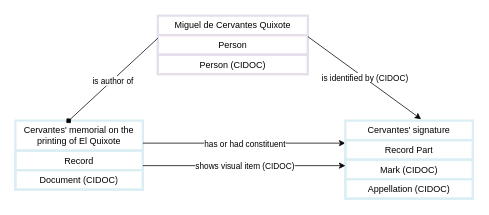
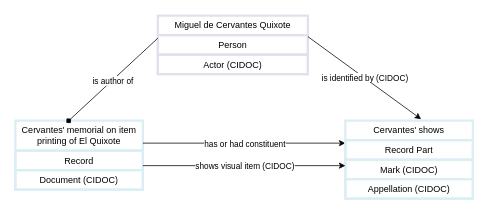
node "Person (CIDOC)": label "Person (CIDOC)" -> "Actor (CIDOC)"
node "Cervantes' signature": label "Cervantes' signature" -> "Cervantes' shows"
node "Cervantes' memorial on the printing of El Quixote": label "Cervantes' memorial on the printing of El Quixote" -> "Cervantes' memorial on item printing of El Quixote"
